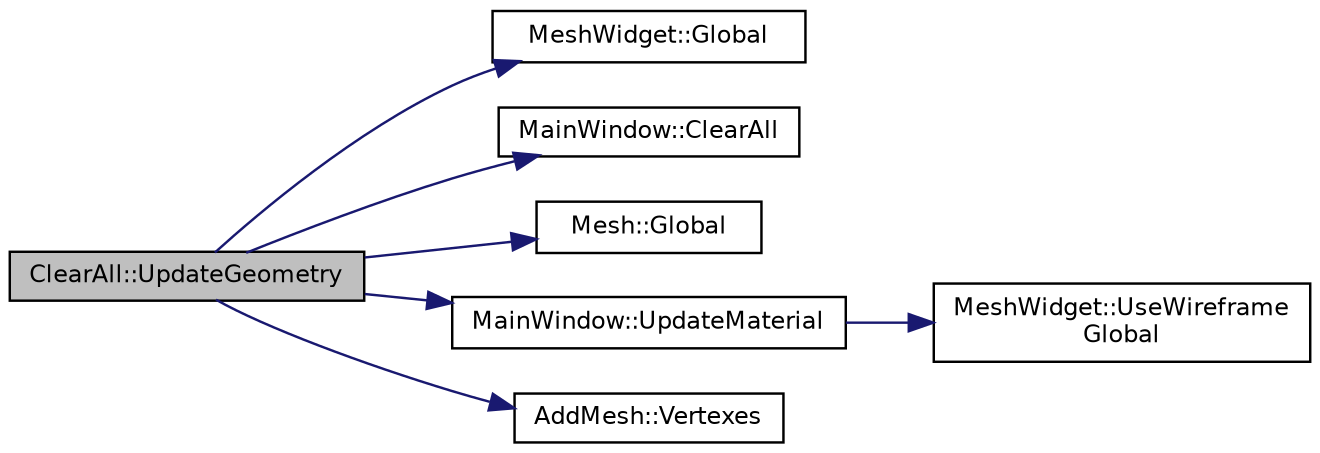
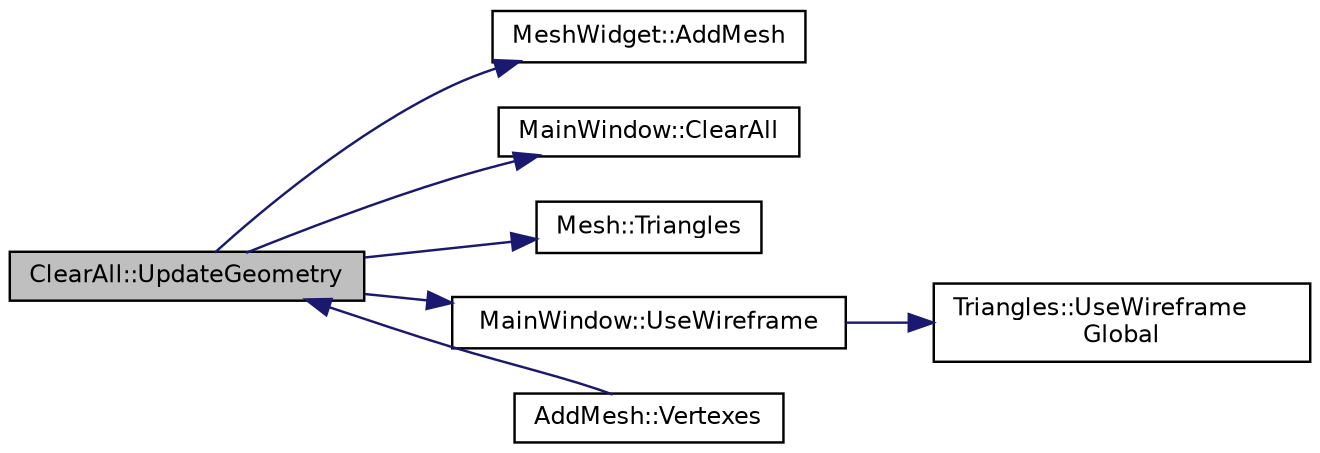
node "MeshWidget::Global": label "MeshWidget::Global" -> "MeshWidget::AddMesh"
node "Mesh::Global": label "Mesh::Global" -> "Mesh::Triangles"
node "MainWindow::UpdateMaterial": label "MainWindow::UpdateMaterial" -> "MainWindow::UseWireframe"
node "MeshWidget::UseWireframe Global": label "MeshWidget::UseWireframe Global" -> "Triangles::UseWireframe Global"
edge "ClearAll::UpdateGeometry" -> "AddMesh::Vertexes": reversed
